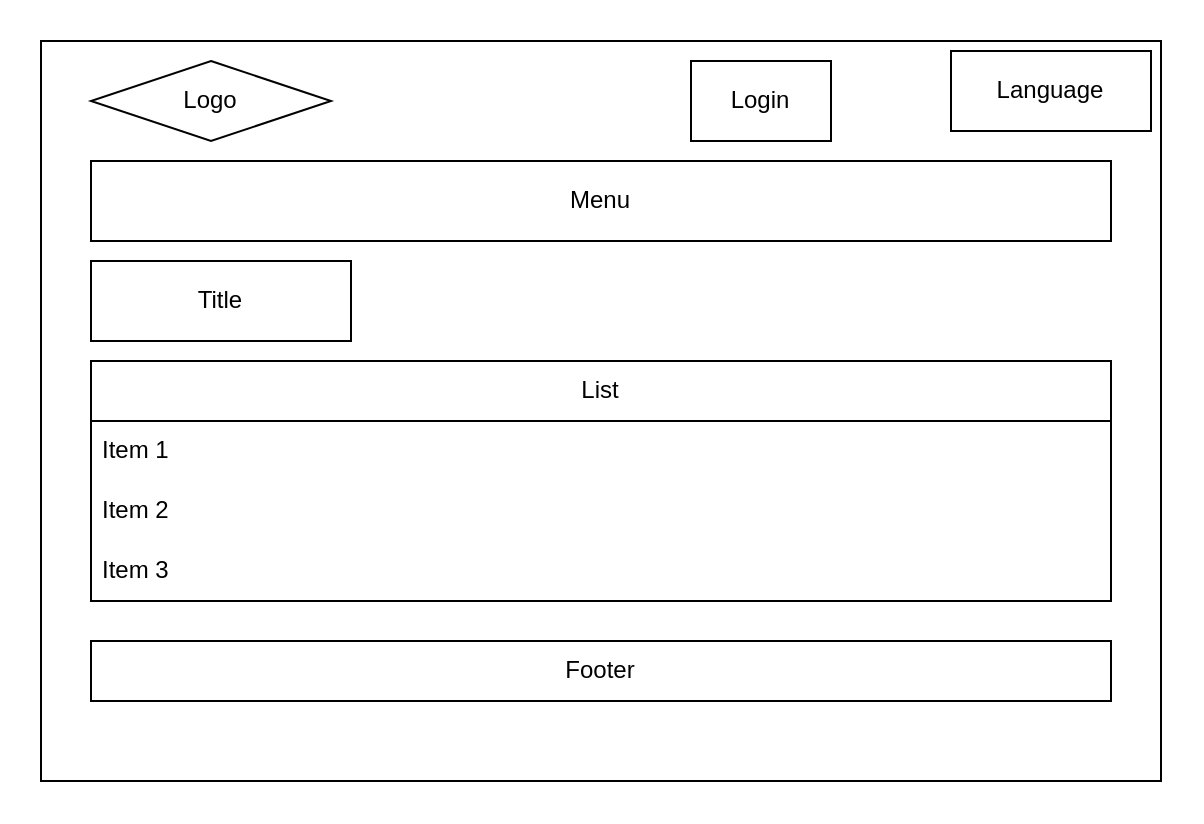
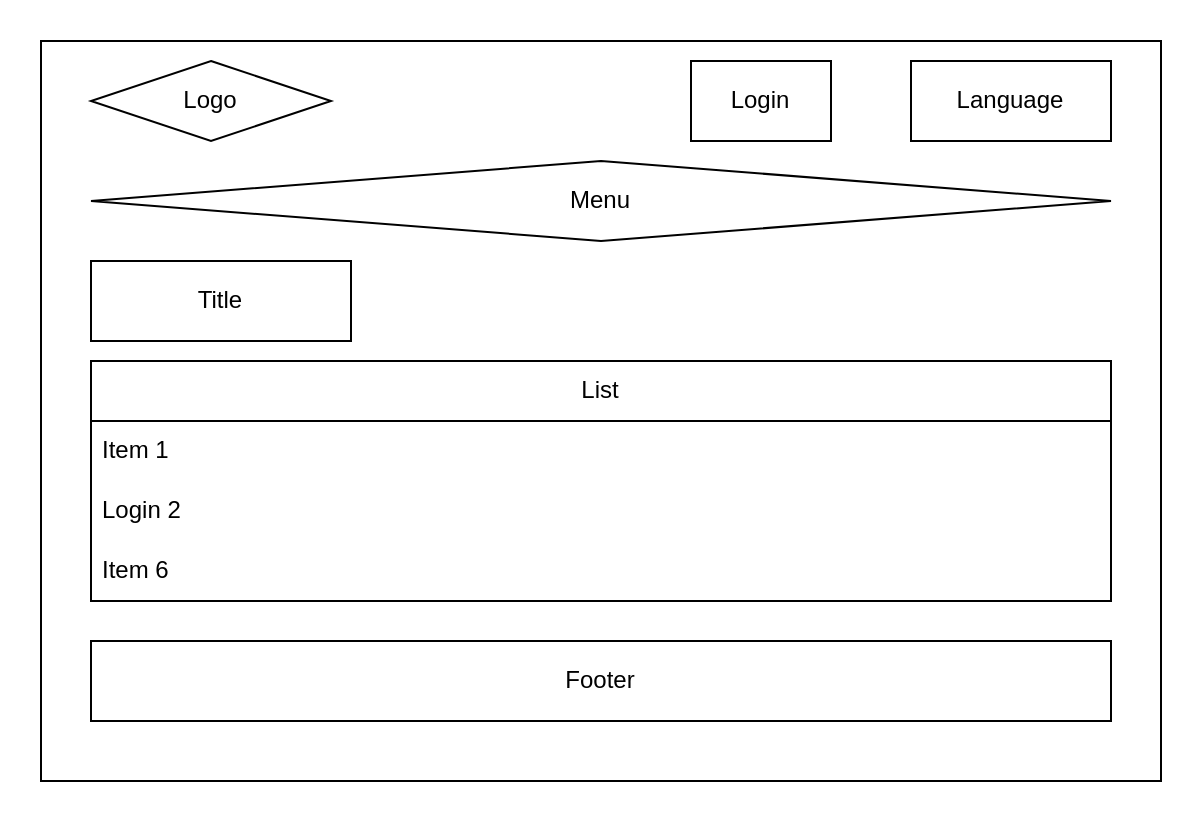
node "Language": moved (1051, 91) -> (1011, 101)
node "Menu": shape rectangle -> diamond
node "Item 2": label "Item 2" -> "Login 2"
node "Item 3": label "Item 3" -> "Item 6"
node "Footer": size 1020x60 -> 1020x80
